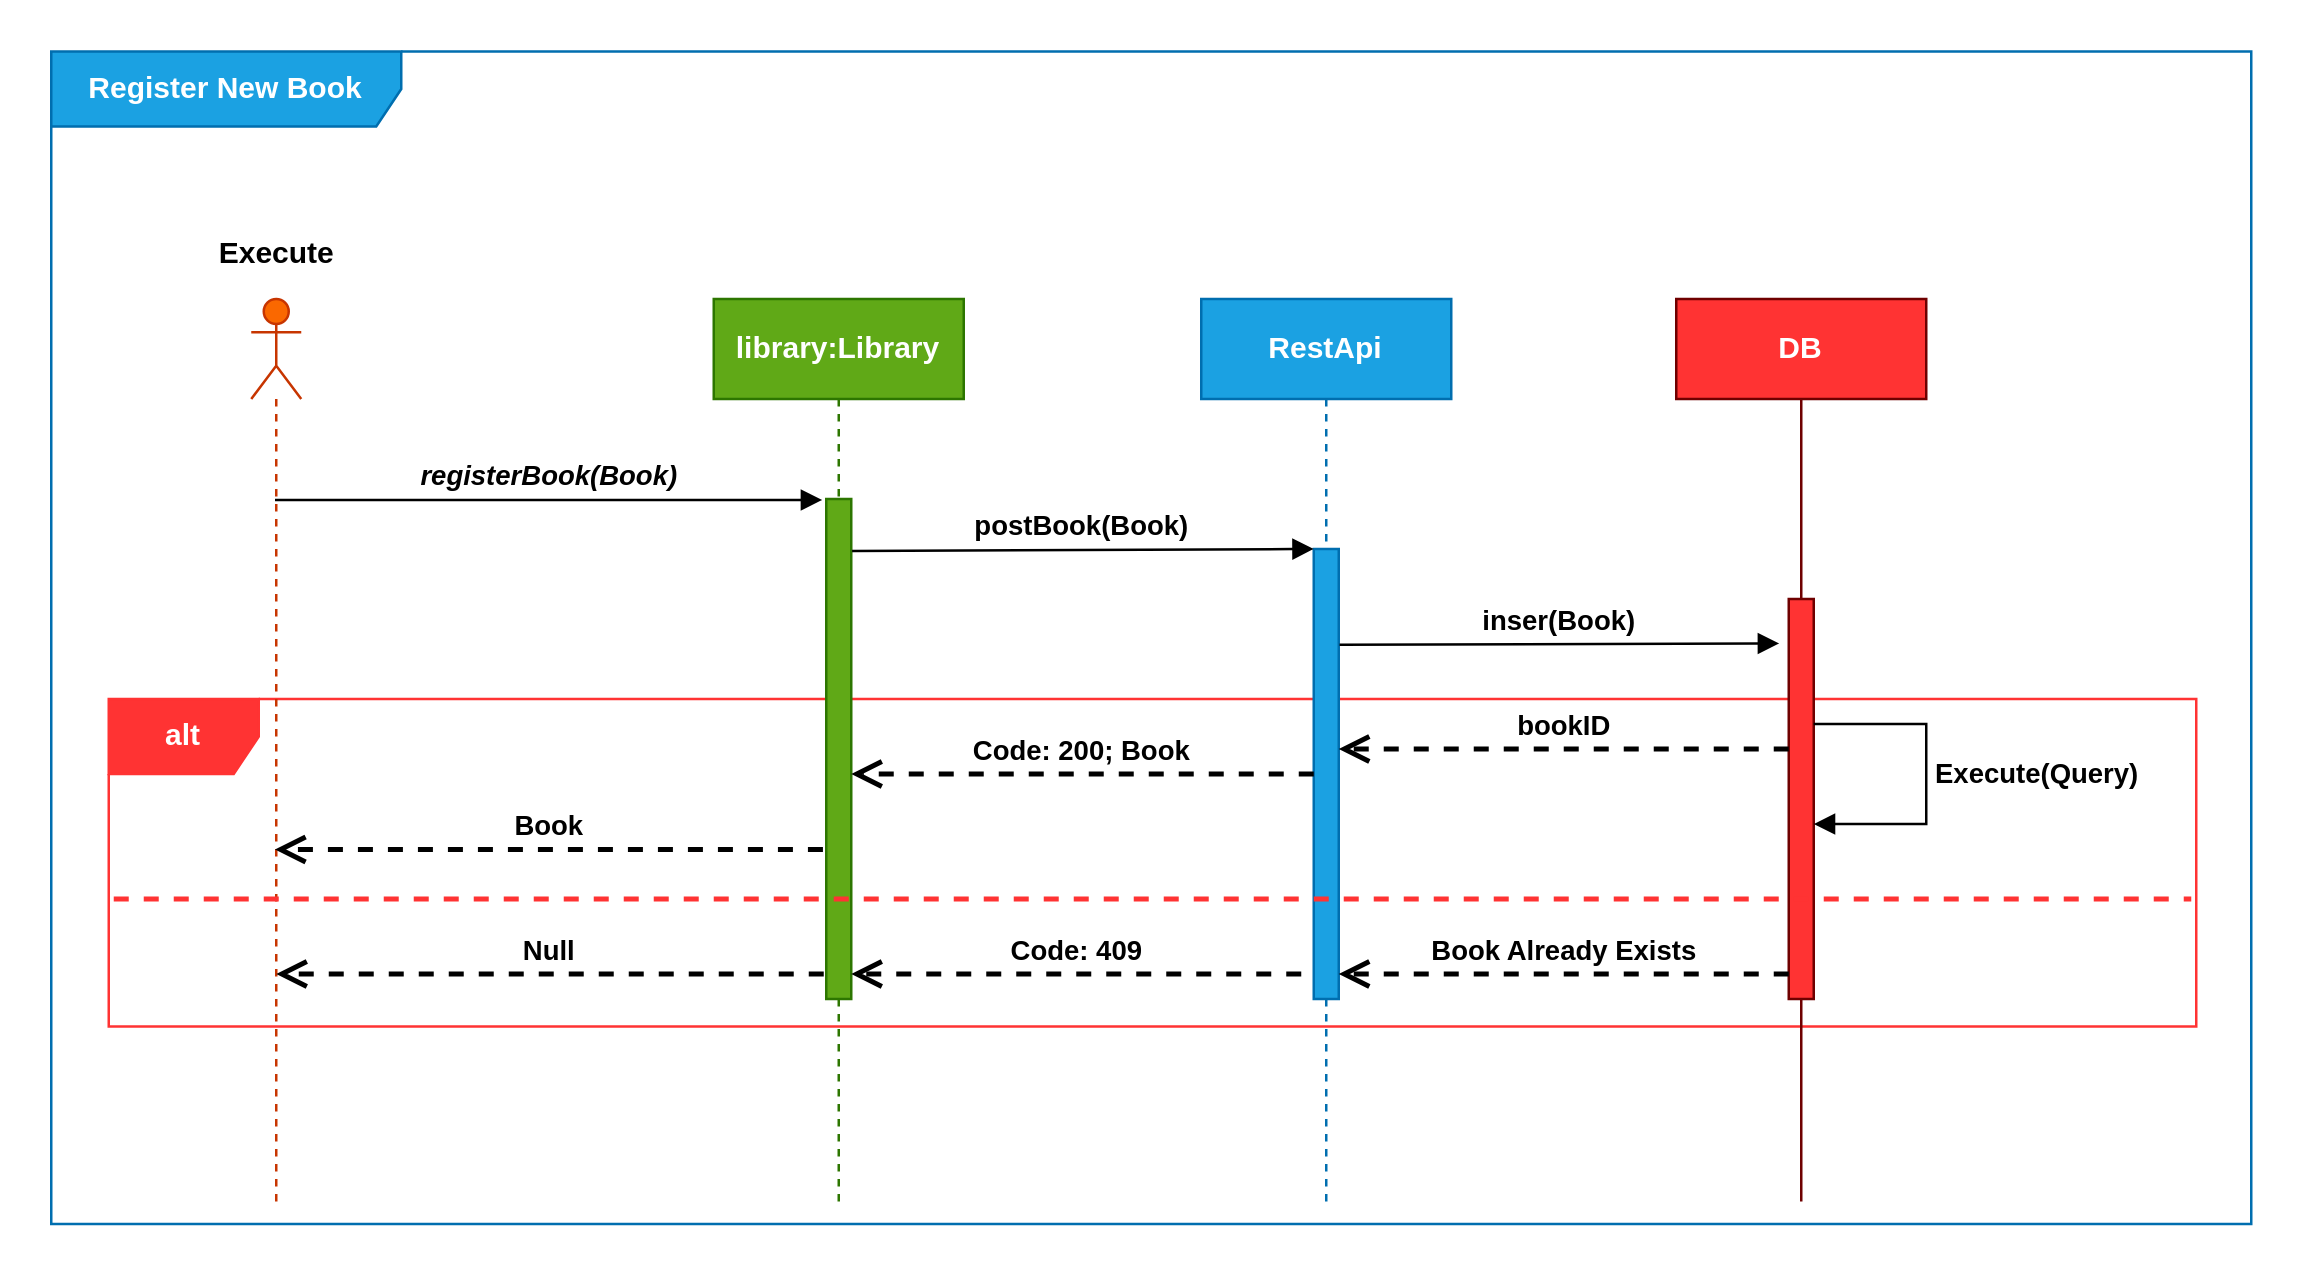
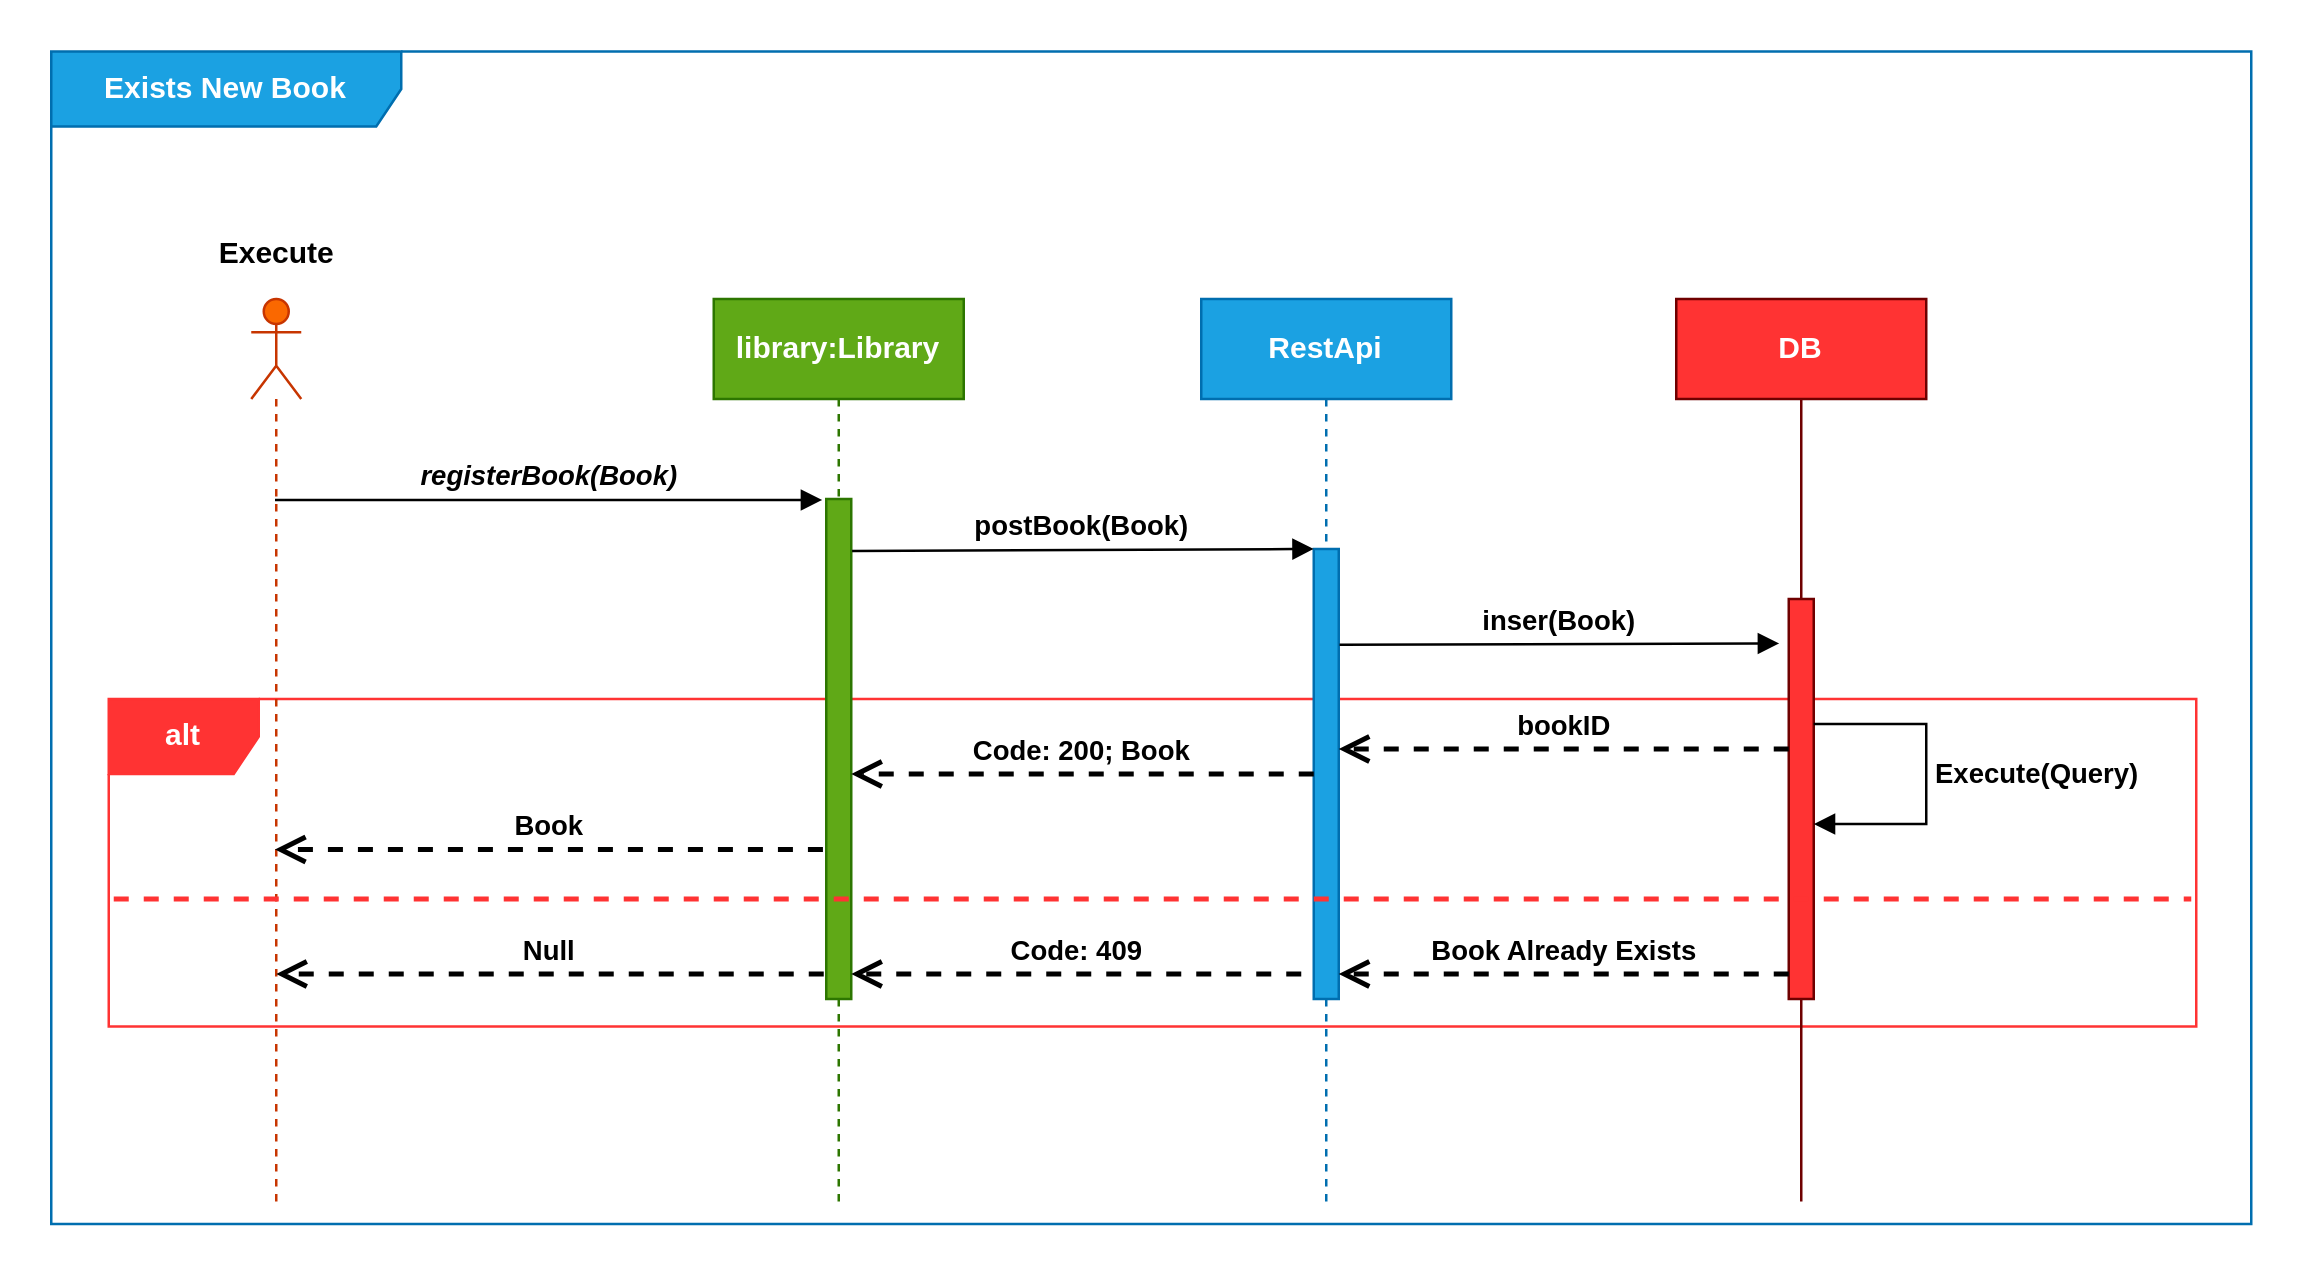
node "Register New Book": label "Register New Book" -> "Exists New Book"
